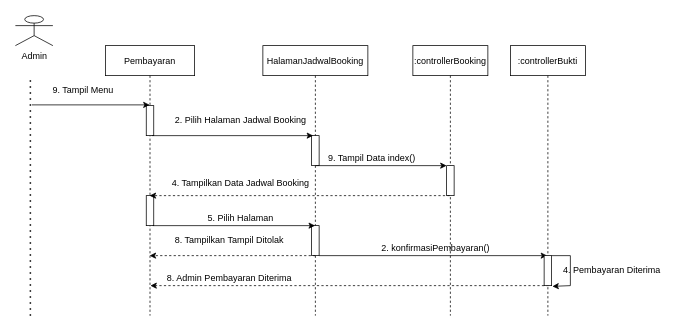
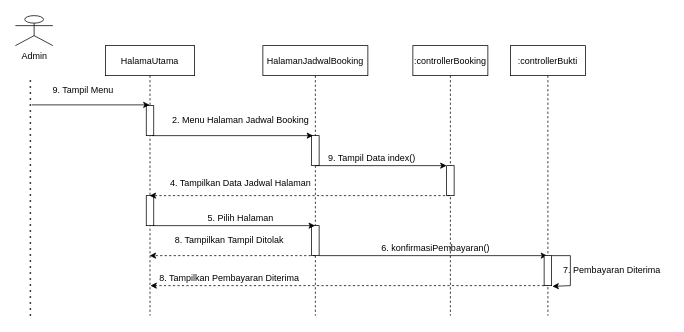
node "Pembayaran": label "Pembayaran" -> "HalamaUtama"
node "2. Pilih Halaman Jadwal Booking": label "2. Pilih Halaman Jadwal Booking" -> "2. Menu Halaman Jadwal Booking"
node "4. Tampilkan Data Jadwal Booking": label "4. Tampilkan Data Jadwal Booking" -> "4. Tampilkan Data Jadwal Halaman"
node "2. konfirmasiPembayaran()": label "2. konfirmasiPembayaran()" -> "6. konfirmasiPembayaran()"
node "4. Pembayaran Diterima": label "4. Pembayaran Diterima" -> "7. Pembayaran Diterima"
node "8. Admin Pembayaran Diterima": label "8. Admin Pembayaran Diterima" -> "8. Tampilkan Pembayaran Diterima"
